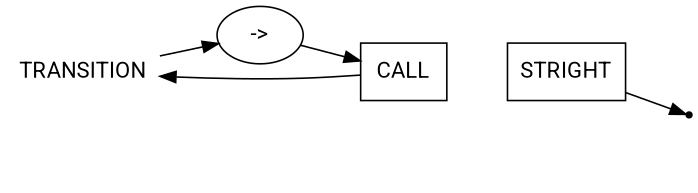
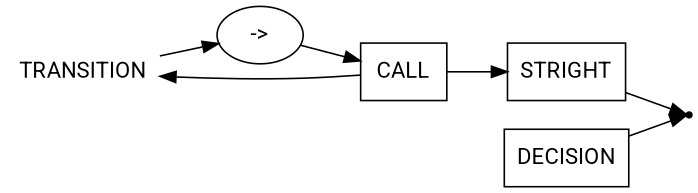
edge "CALL" -> "STRIGHT": added
node "DECISION": added
